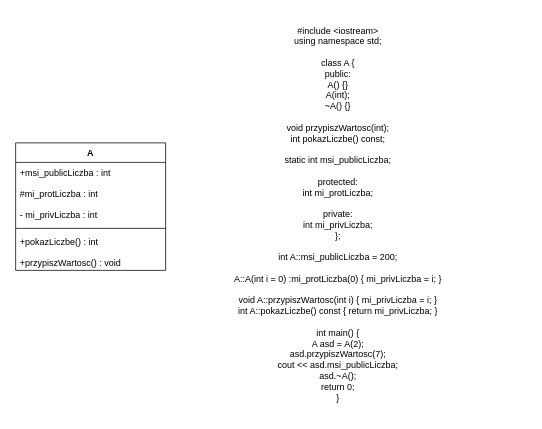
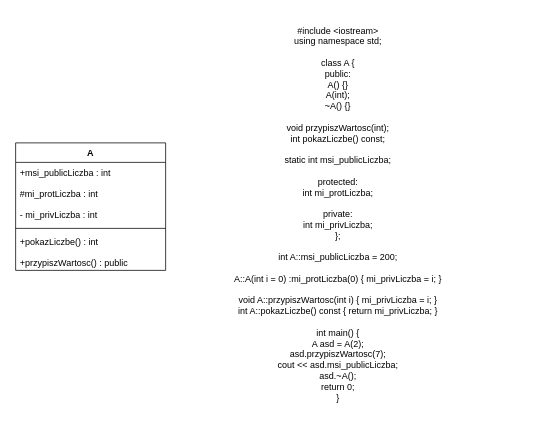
node "+pokazLiczbe() : int +przypiszWartosc() : void": label "+pokazLiczbe() : int +przypiszWartosc() : void" -> "+pokazLiczbe() : int +przypiszWartosc() : public"
